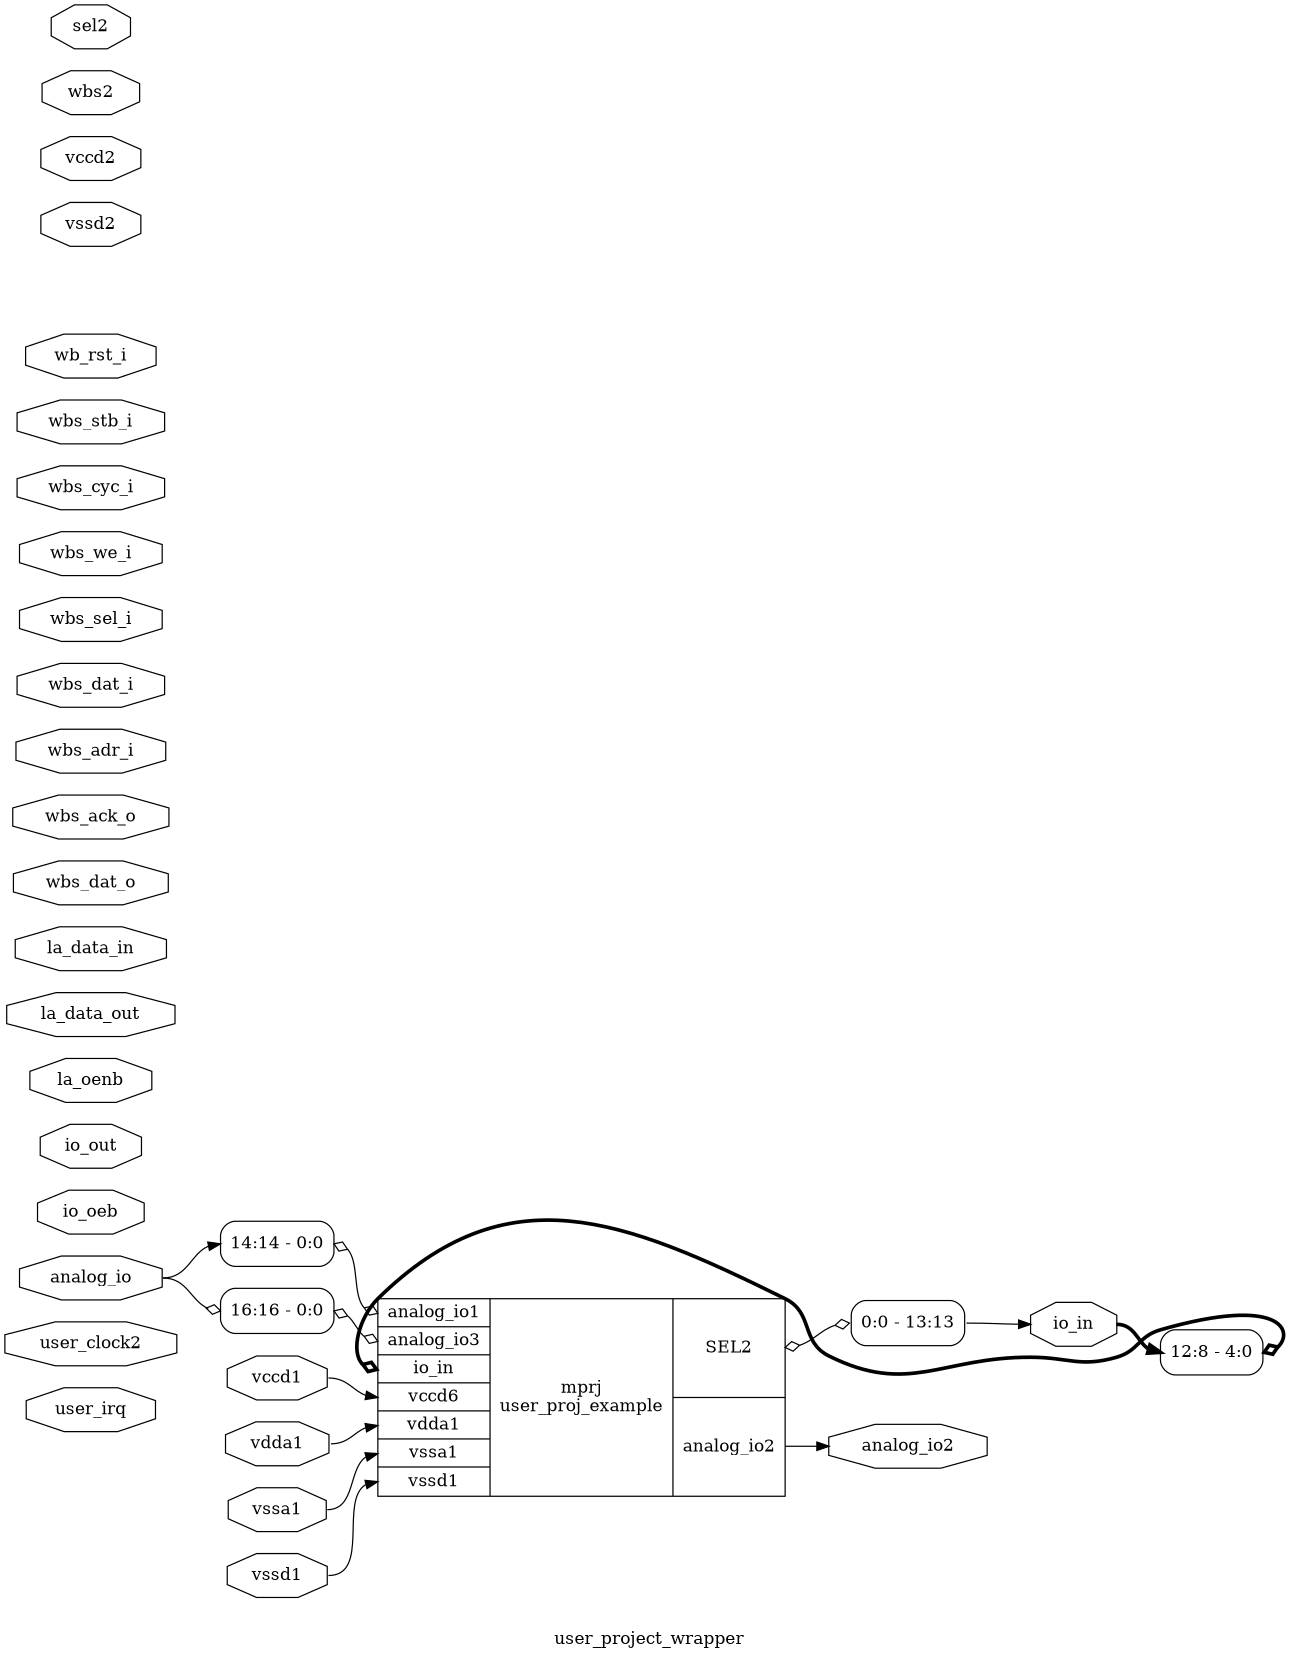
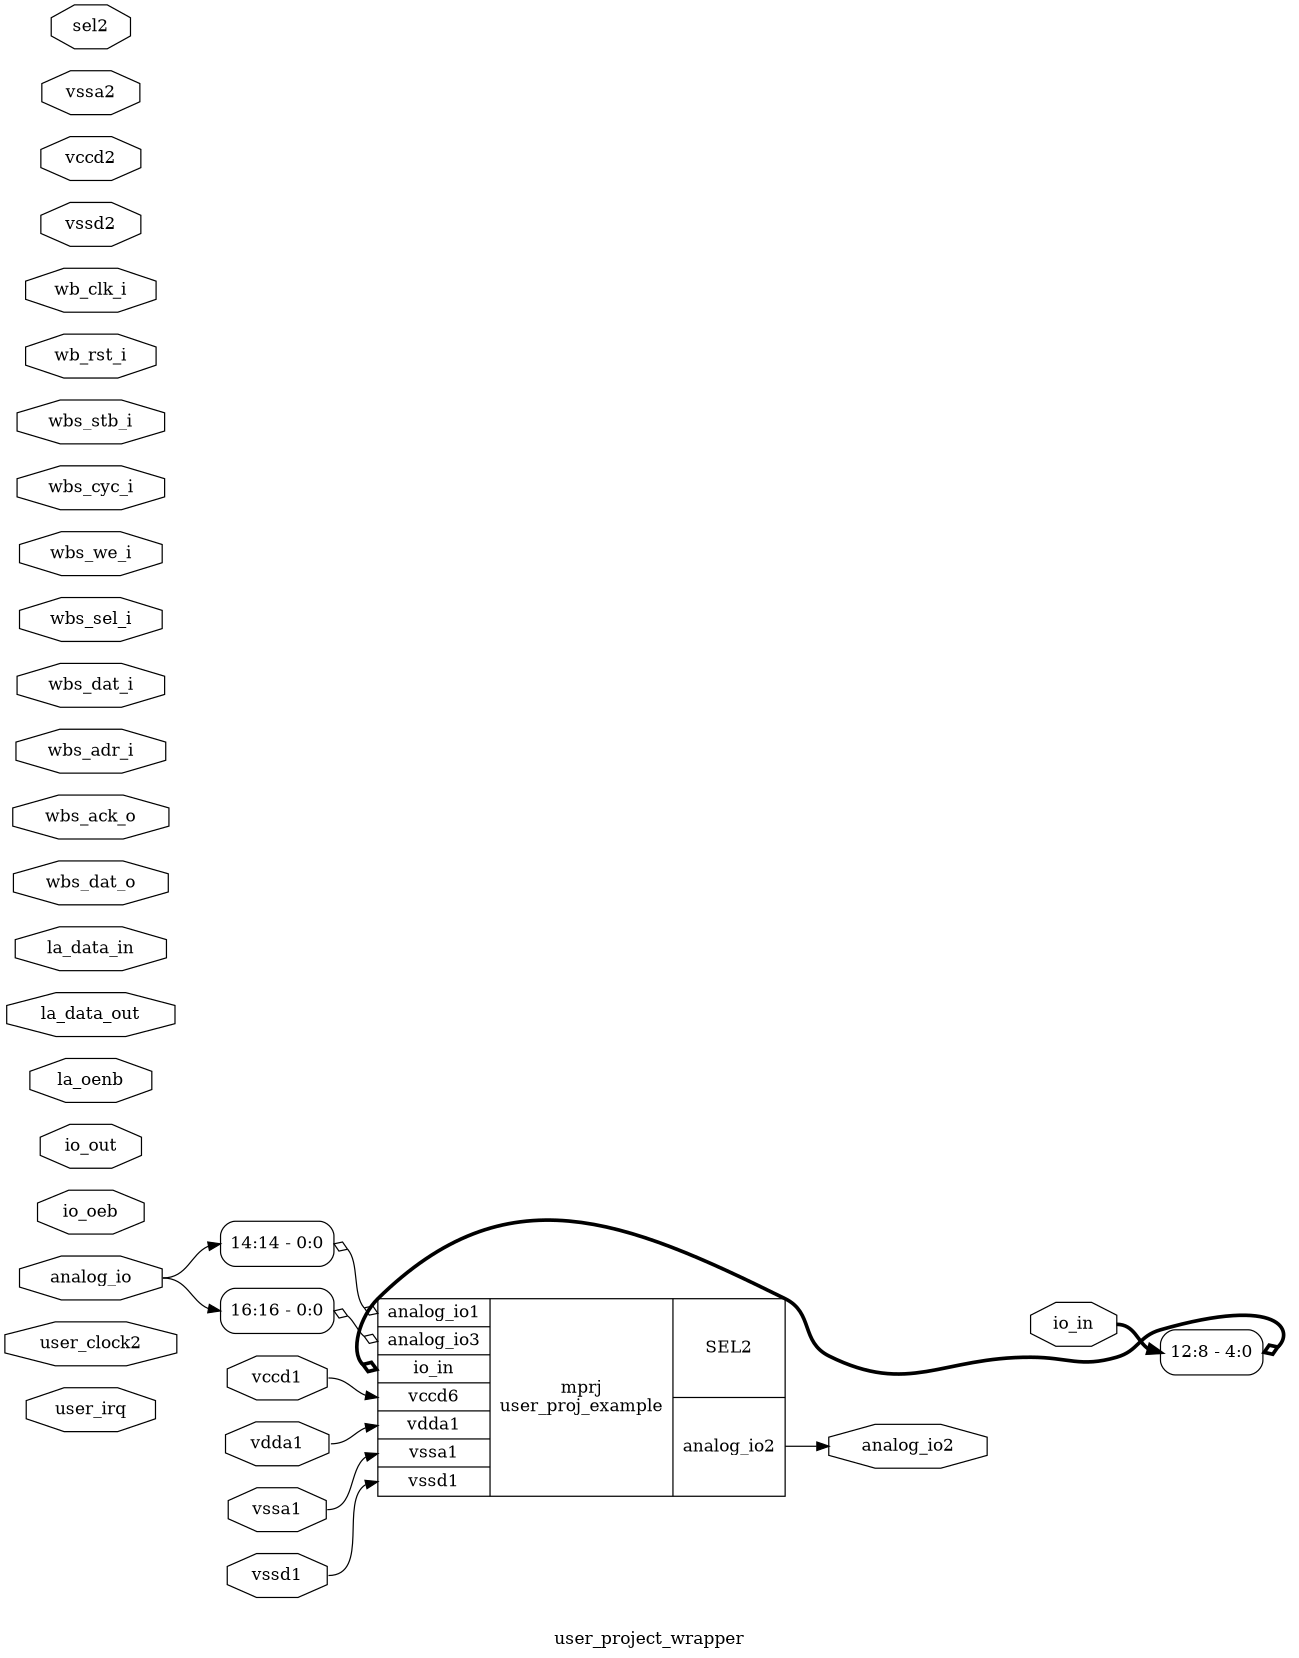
node "wbs2": label "wbs2" -> "vssa2"
node "wb_clk_i": added
edge "analog_io" -> "16:16 - 0:0": arrowhead odiamond -> normal
node "0:0 - 13:13": removed
